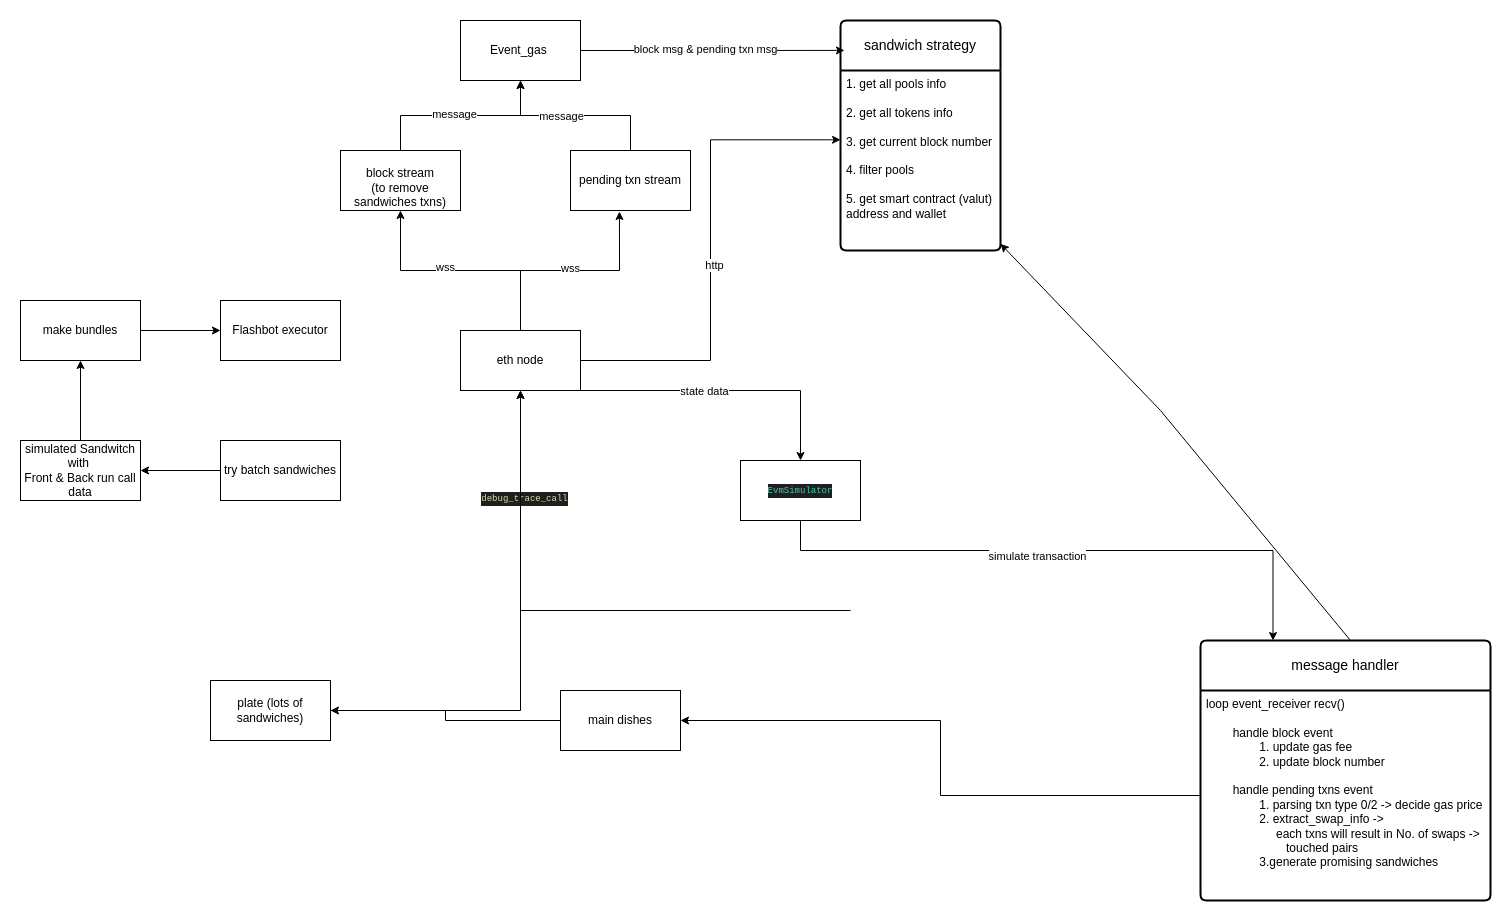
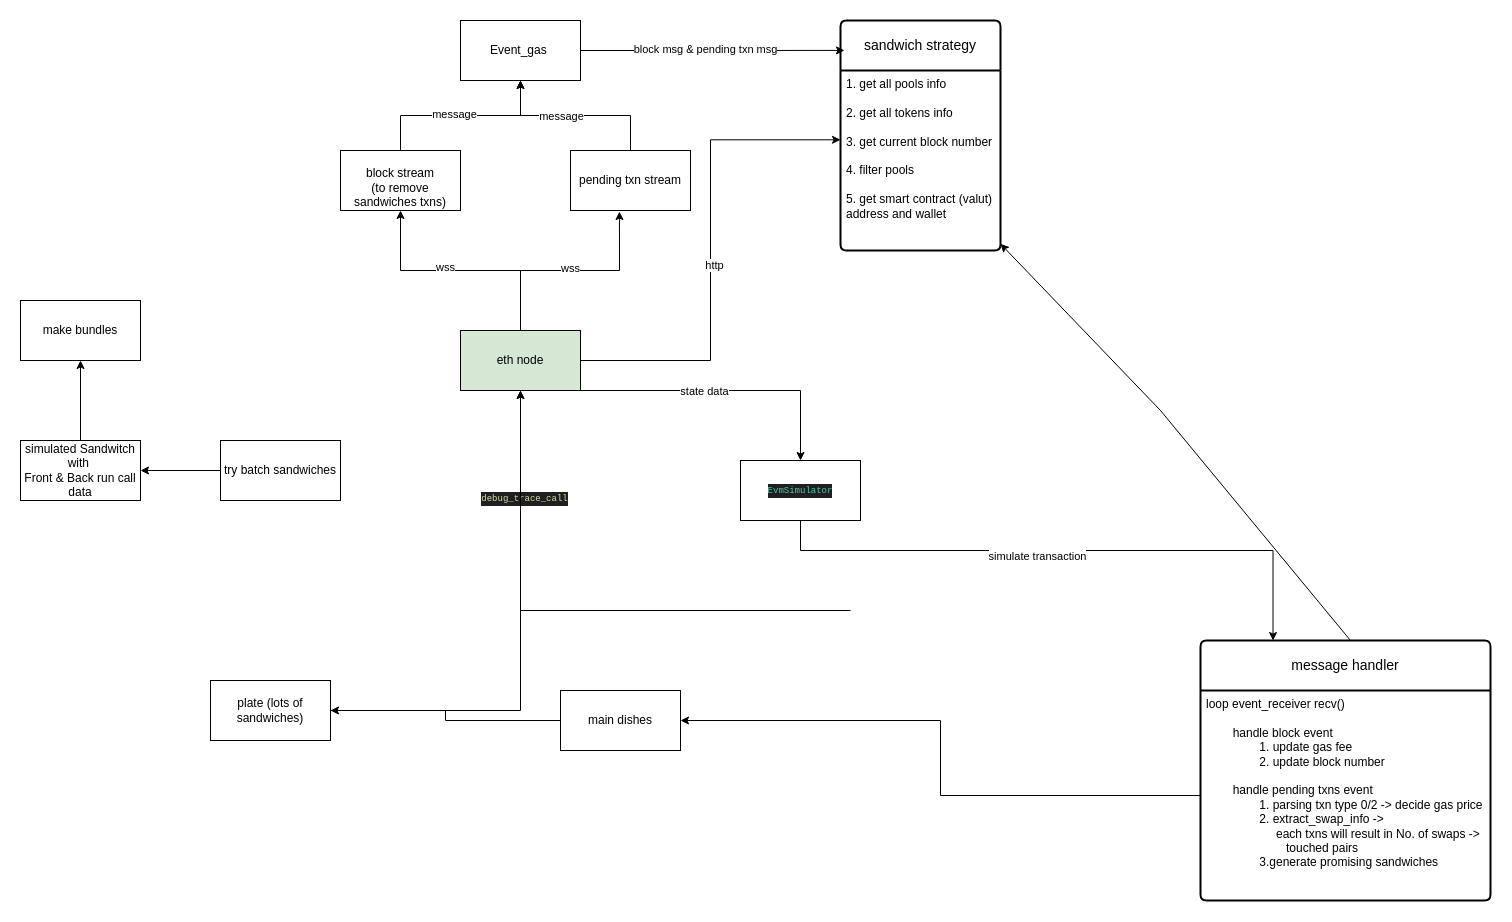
edge "make bundles" -> "Flashbot executor": removed
node "Flashbot executor": removed
node "eth node": fillcolor #ffffff -> #d5e8d4
